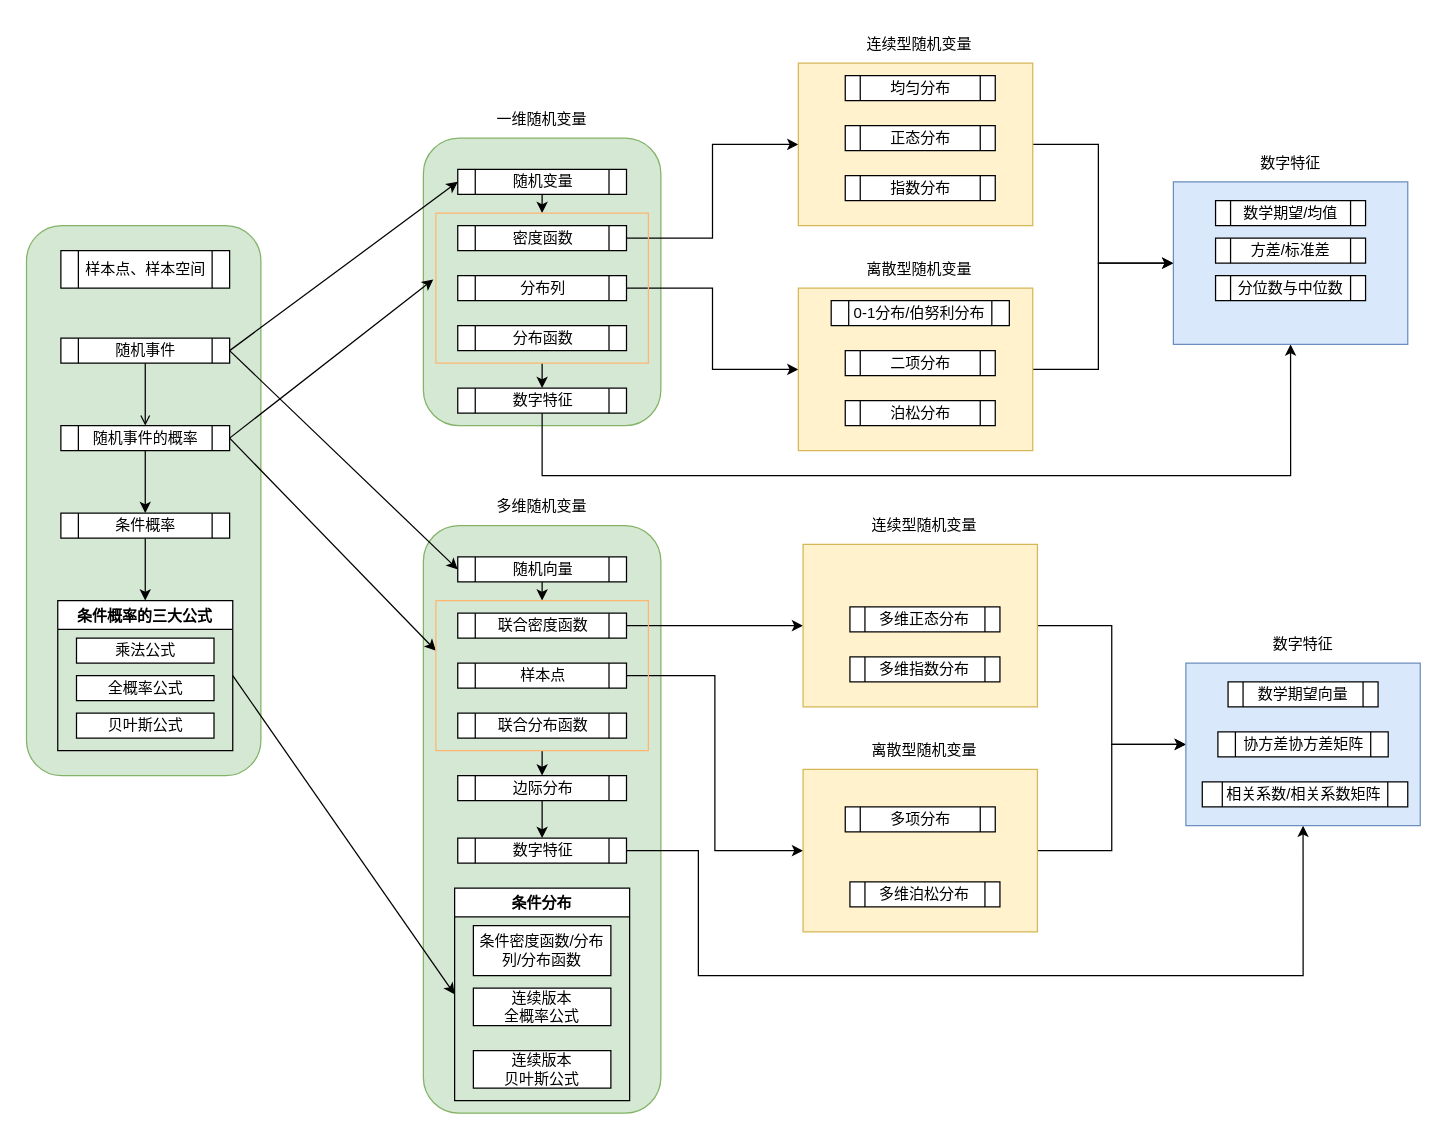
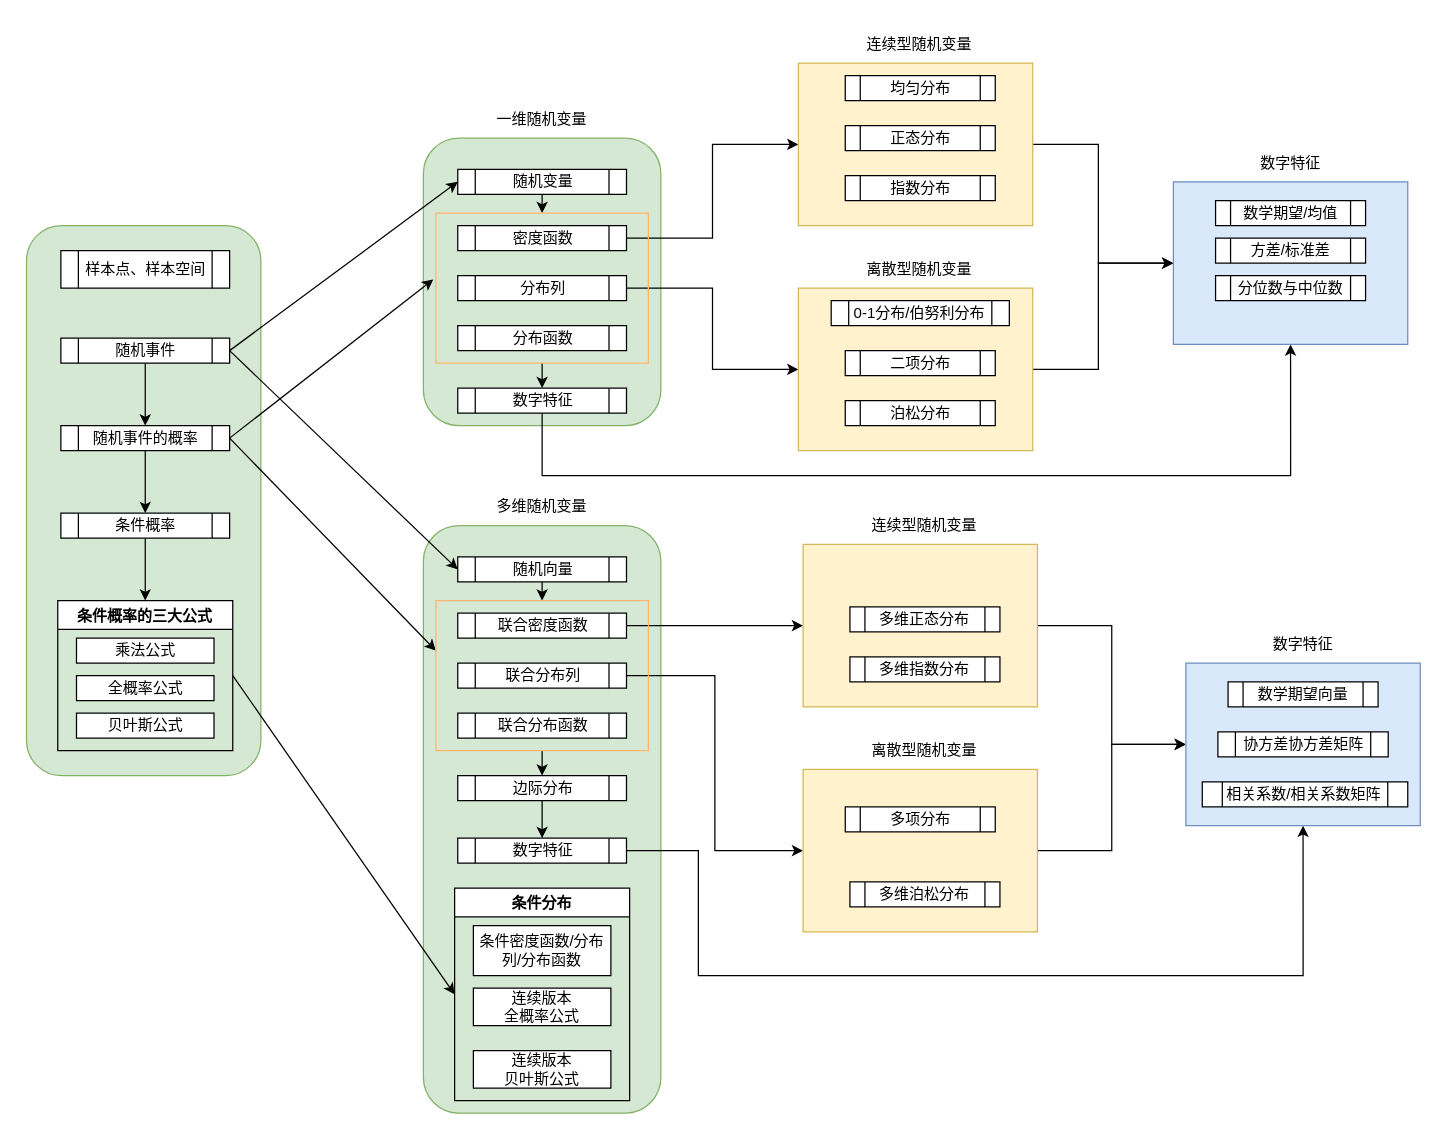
edge "随机事件" -> "随机事件的概率": arrowhead open -> classic
node "样本点": label "样本点" -> "联合分布列"
